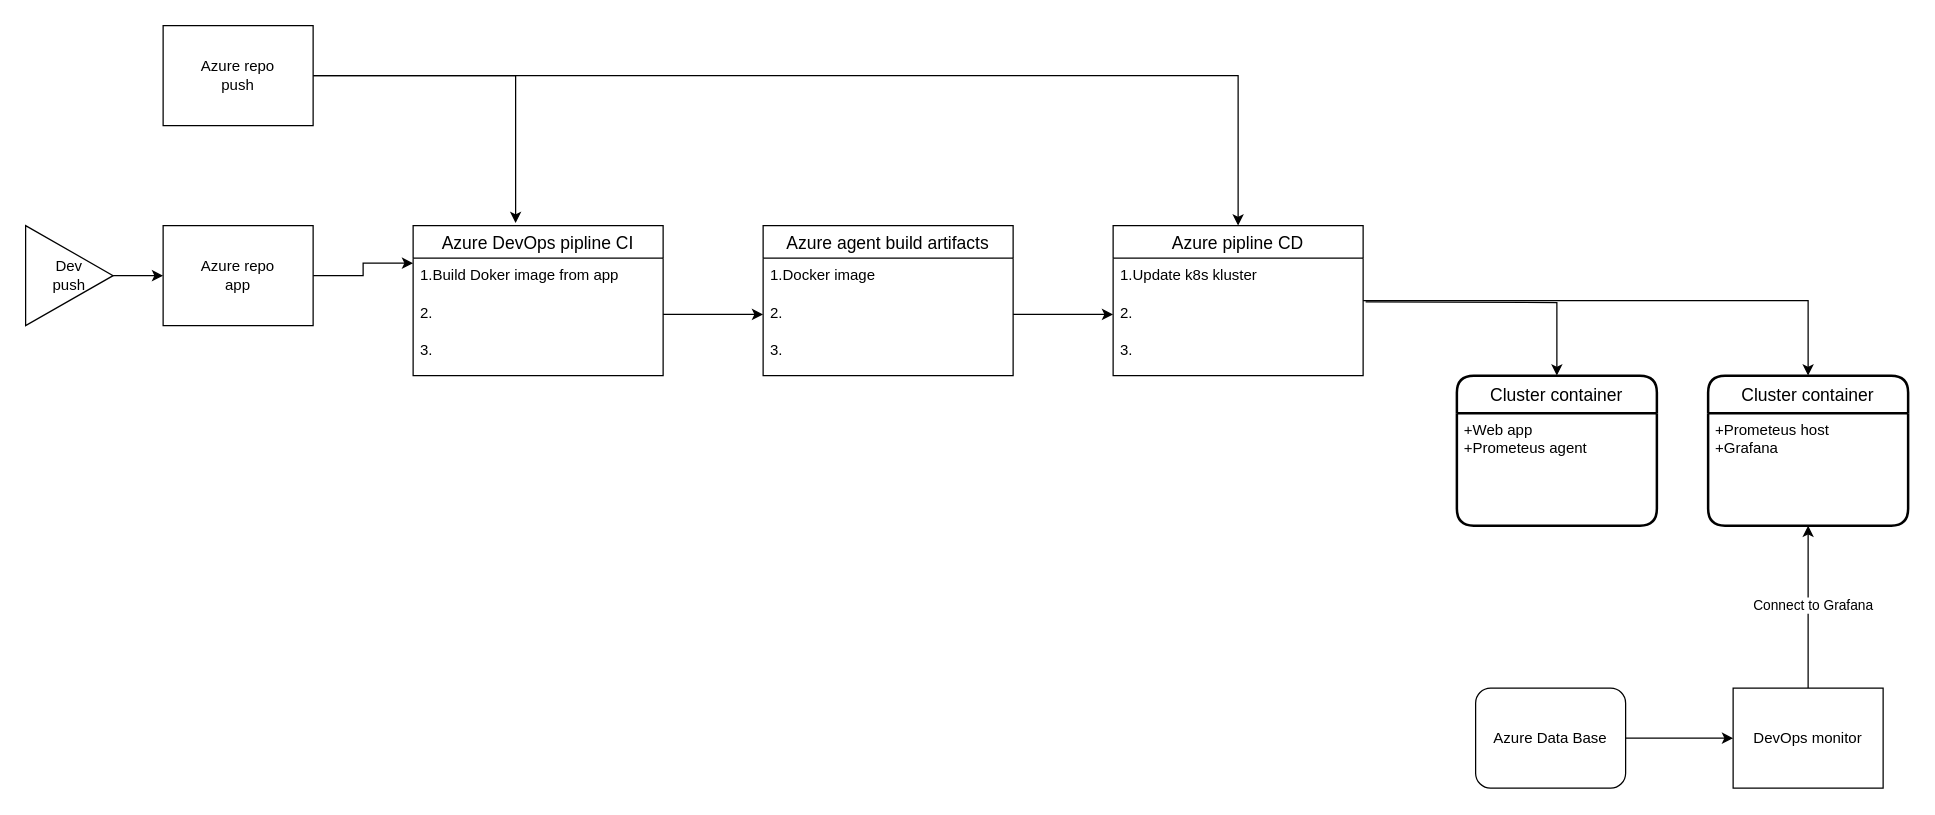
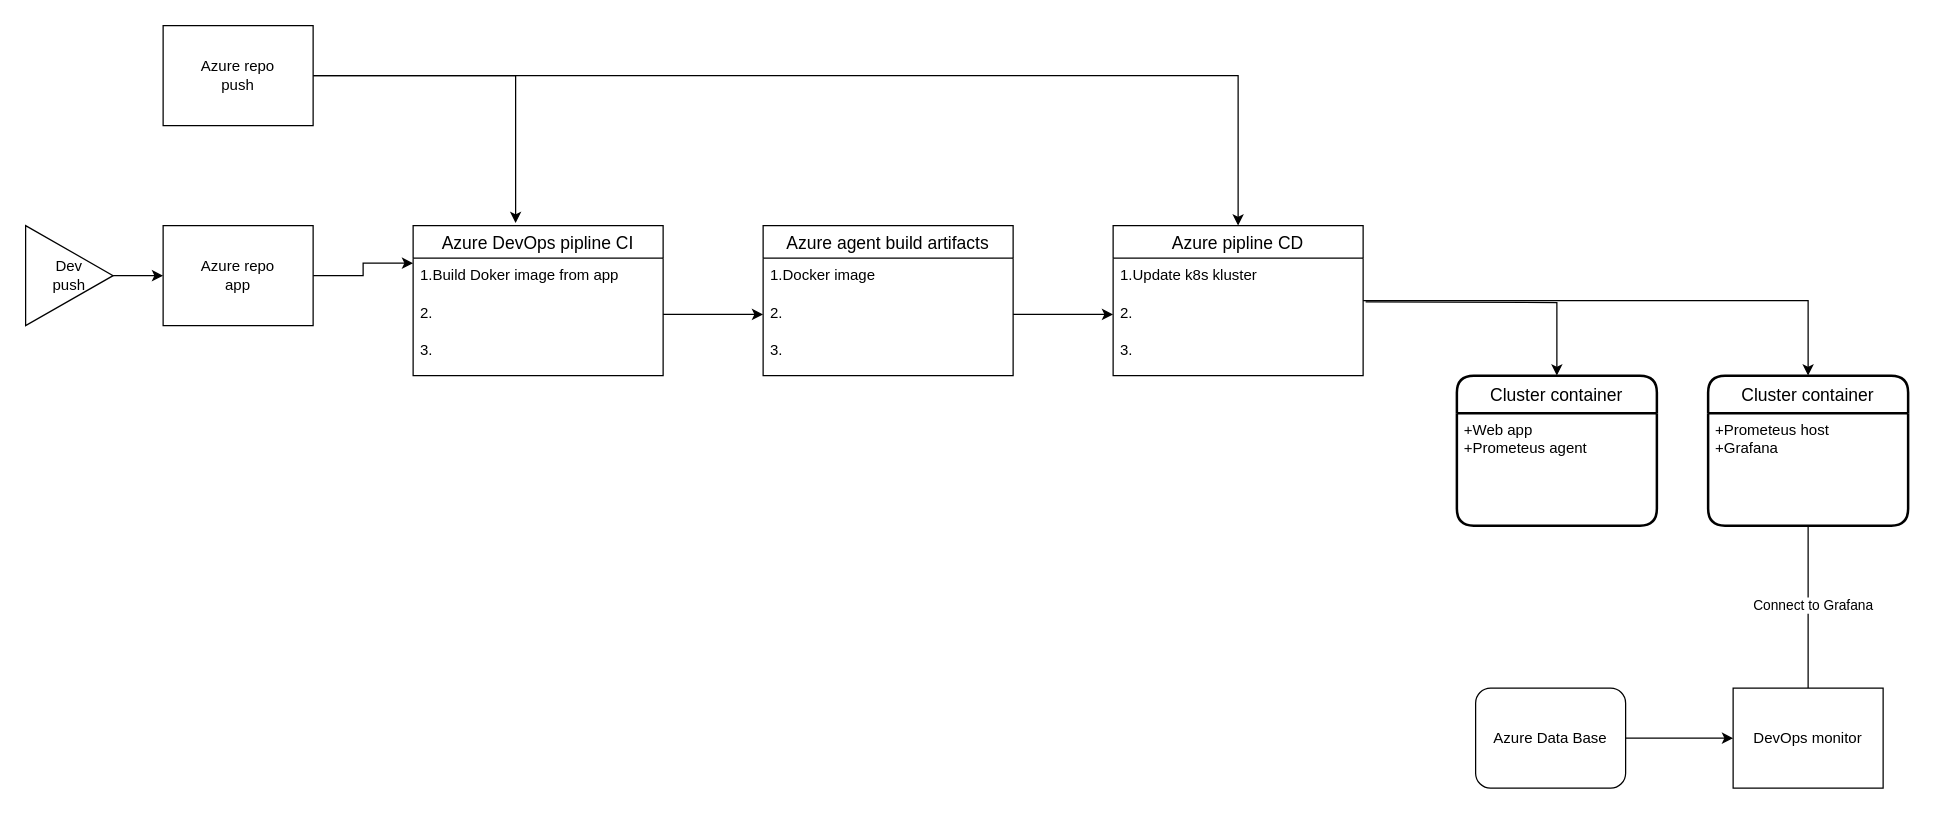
edge "DevOps monitor" -> "+Prometeus host +Grafana": arrowhead classic -> none
